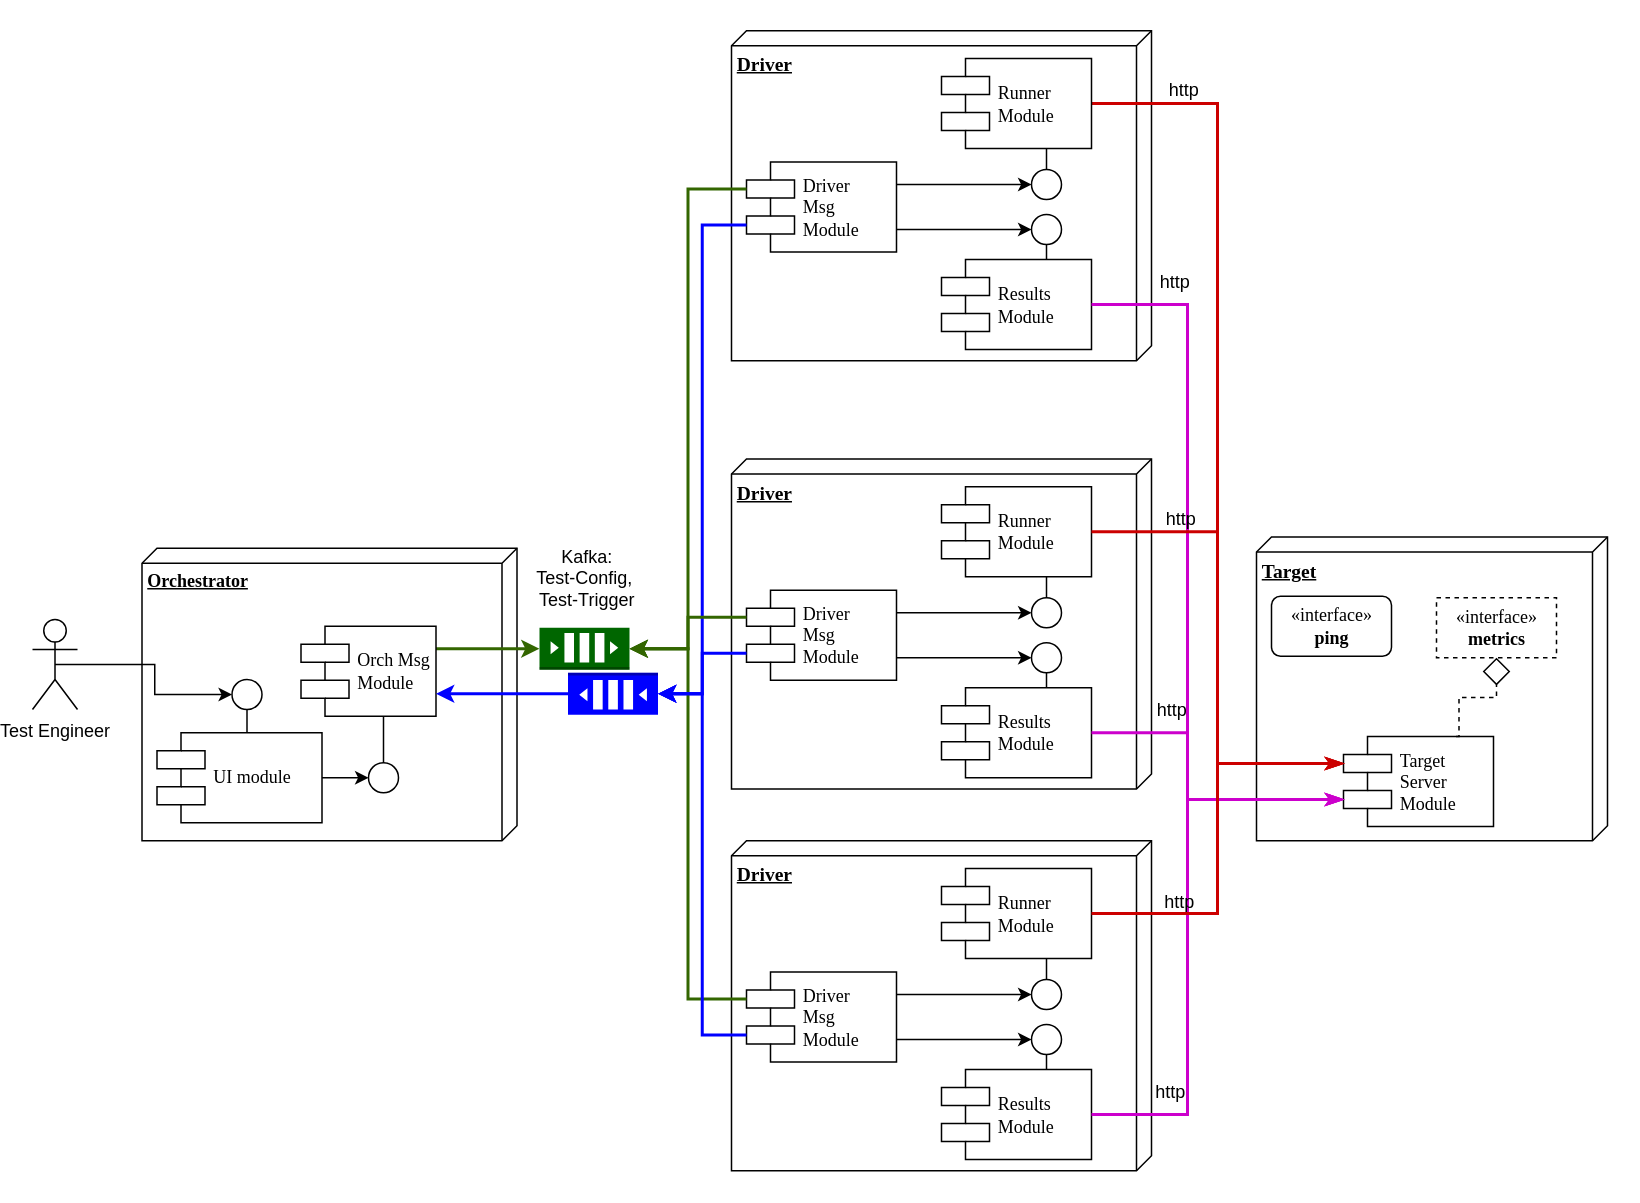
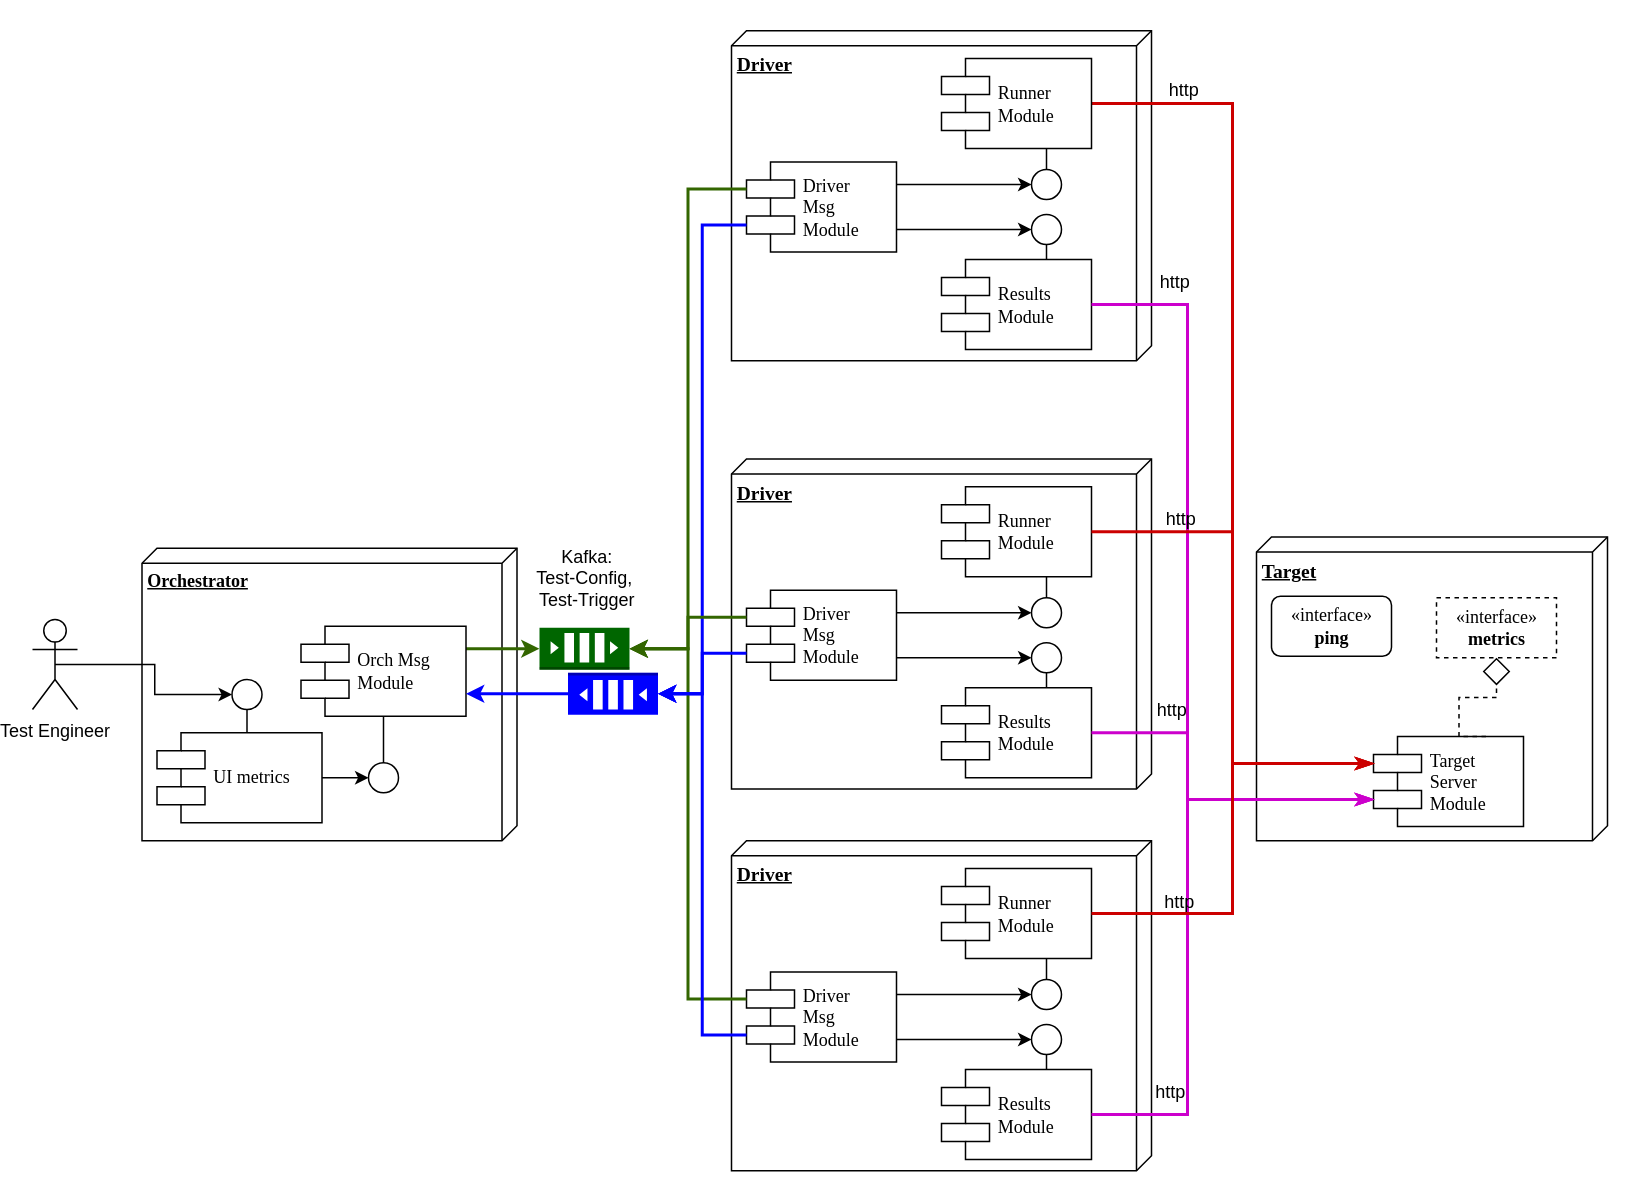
node "Orch Msg Module": size 135x90 -> 165x90
node "UI module": label "UI module" -> "UI metrics"
node "Target Server Module": moved (1418, 782) -> (1448, 782)
